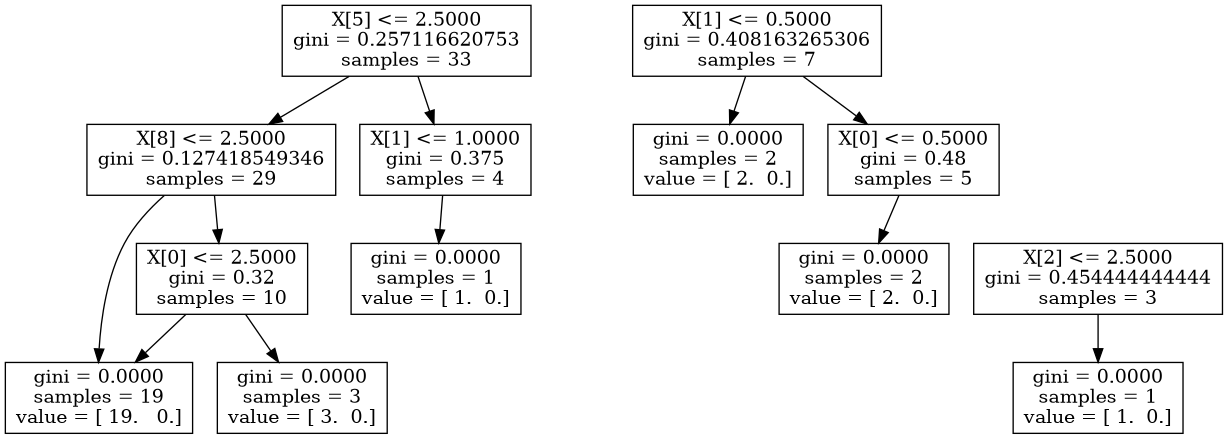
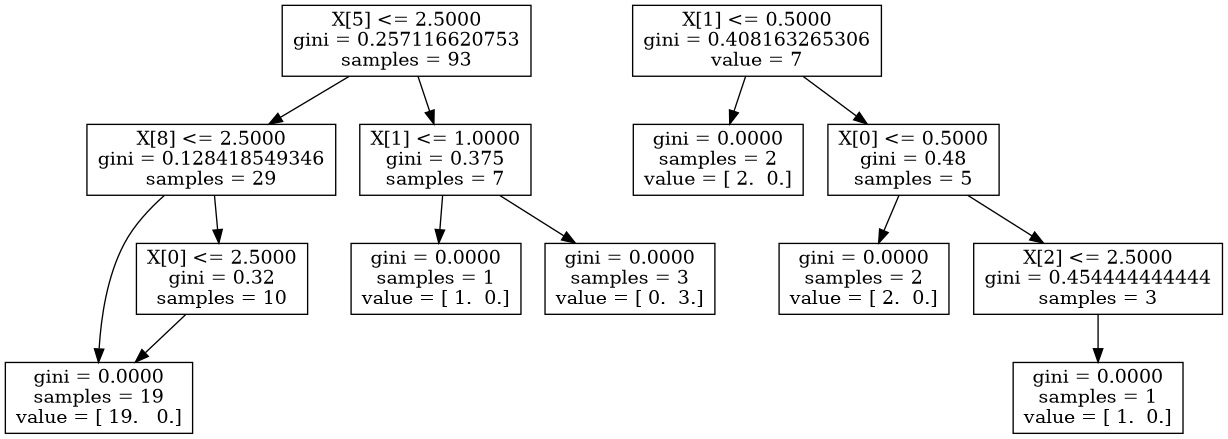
node "X[5] <= 2.5000 gini = 0.257116620753 samples = 33": label "X[5] <= 2.5000 gini = 0.257116620753 samples = 33" -> "X[5] <= 2.5000 gini = 0.257116620753 samples = 93"
node "X[1] <= 0.5000 gini = 0.408163265306 samples = 7": label "X[1] <= 0.5000 gini = 0.408163265306 samples = 7" -> "X[1] <= 0.5000 gini = 0.408163265306 value = 7"
node "X[8] <= 2.5000 gini = 0.127418549346 samples = 29": label "X[8] <= 2.5000 gini = 0.127418549346 samples = 29" -> "X[8] <= 2.5000 gini = 0.128418549346 samples = 29"
node "X[1] <= 1.0000 gini = 0.375 samples = 4": label "X[1] <= 1.0000 gini = 0.375 samples = 4" -> "X[1] <= 1.0000 gini = 0.375 samples = 7"
edge "X[0] <= 0.5000 gini = 0.48 samples = 5" -> "X[2] <= 2.5000 gini = 0.454444444444 samples = 3": added
node "gini = 0.0000 samples = 3 value = [ 0.  3.]": added
node "gini = 0.0000 samples = 3 value = [ 3.  0.]": removed
